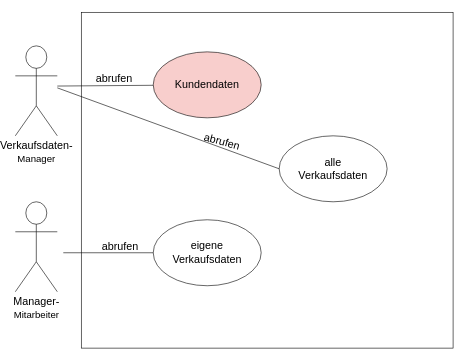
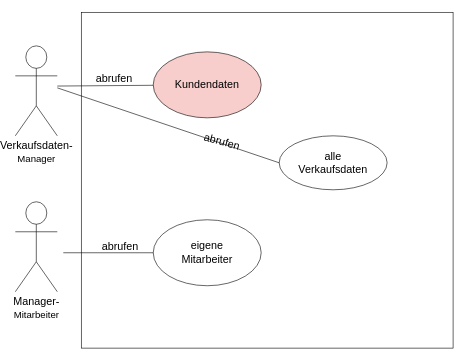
node "alle Verkaufsdaten": size 108x66 -> 108x54
node "eigene Verkaufsdaten": label "eigene Verkaufsdaten" -> "eigene Mitarbeiter"
